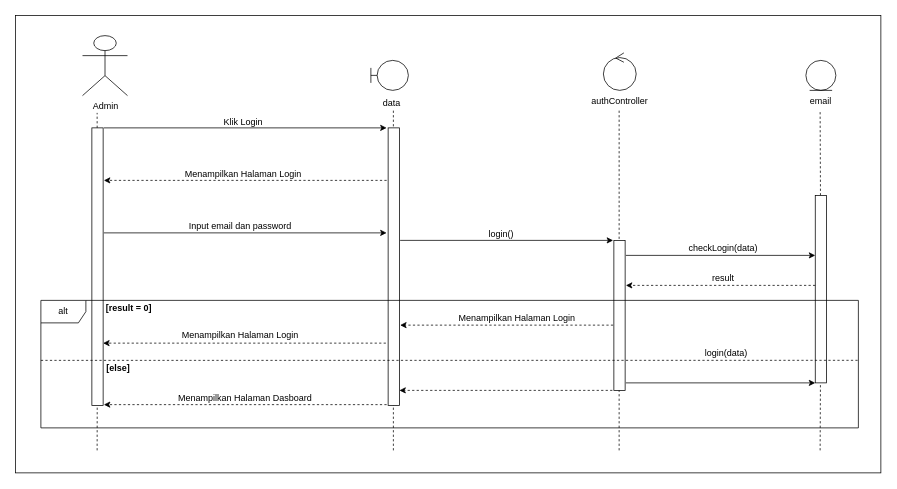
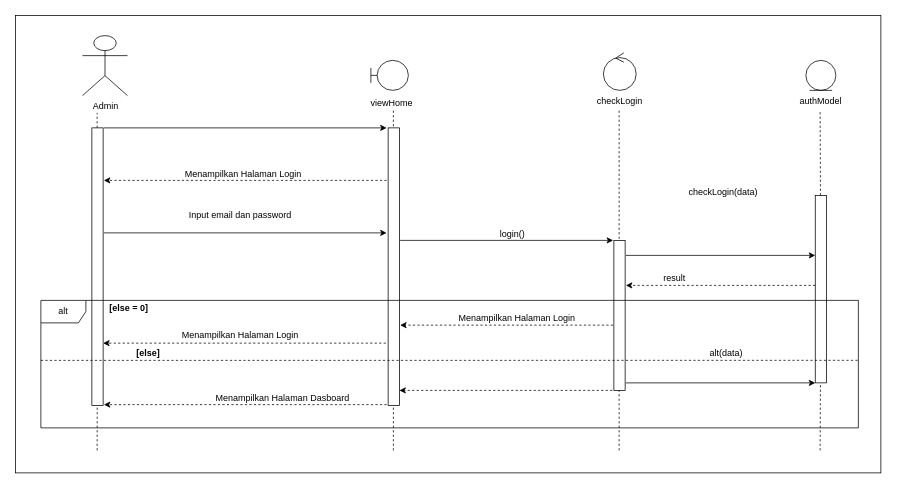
node "authController": label "authController" -> "checkLogin"
node "email": label "email" -> "authModel"
node "data": label "data" -> "viewHome"
node "Klik Login": removed
node "Input email dan password": moved (240, 226) -> (240, 215)
node "login()": moved (501, 234) -> (513, 234)
node "checkLogin(data)": moved (723, 249) -> (723, 192)
node "result": moved (723, 279) -> (675, 279)
node "[result = 0]": label "[result = 0]" -> "[else = 0]"
node "login(data)": label "login(data)" -> "alt(data)"
node "[else]": moved (119, 368) -> (149, 353)
node "Menampilkan Halaman Dasboard": moved (245, 398) -> (283, 398)
